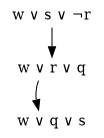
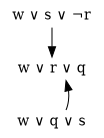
edge "w ∨ r ∨ q" -> "w ∨ q ∨ s": reversed
